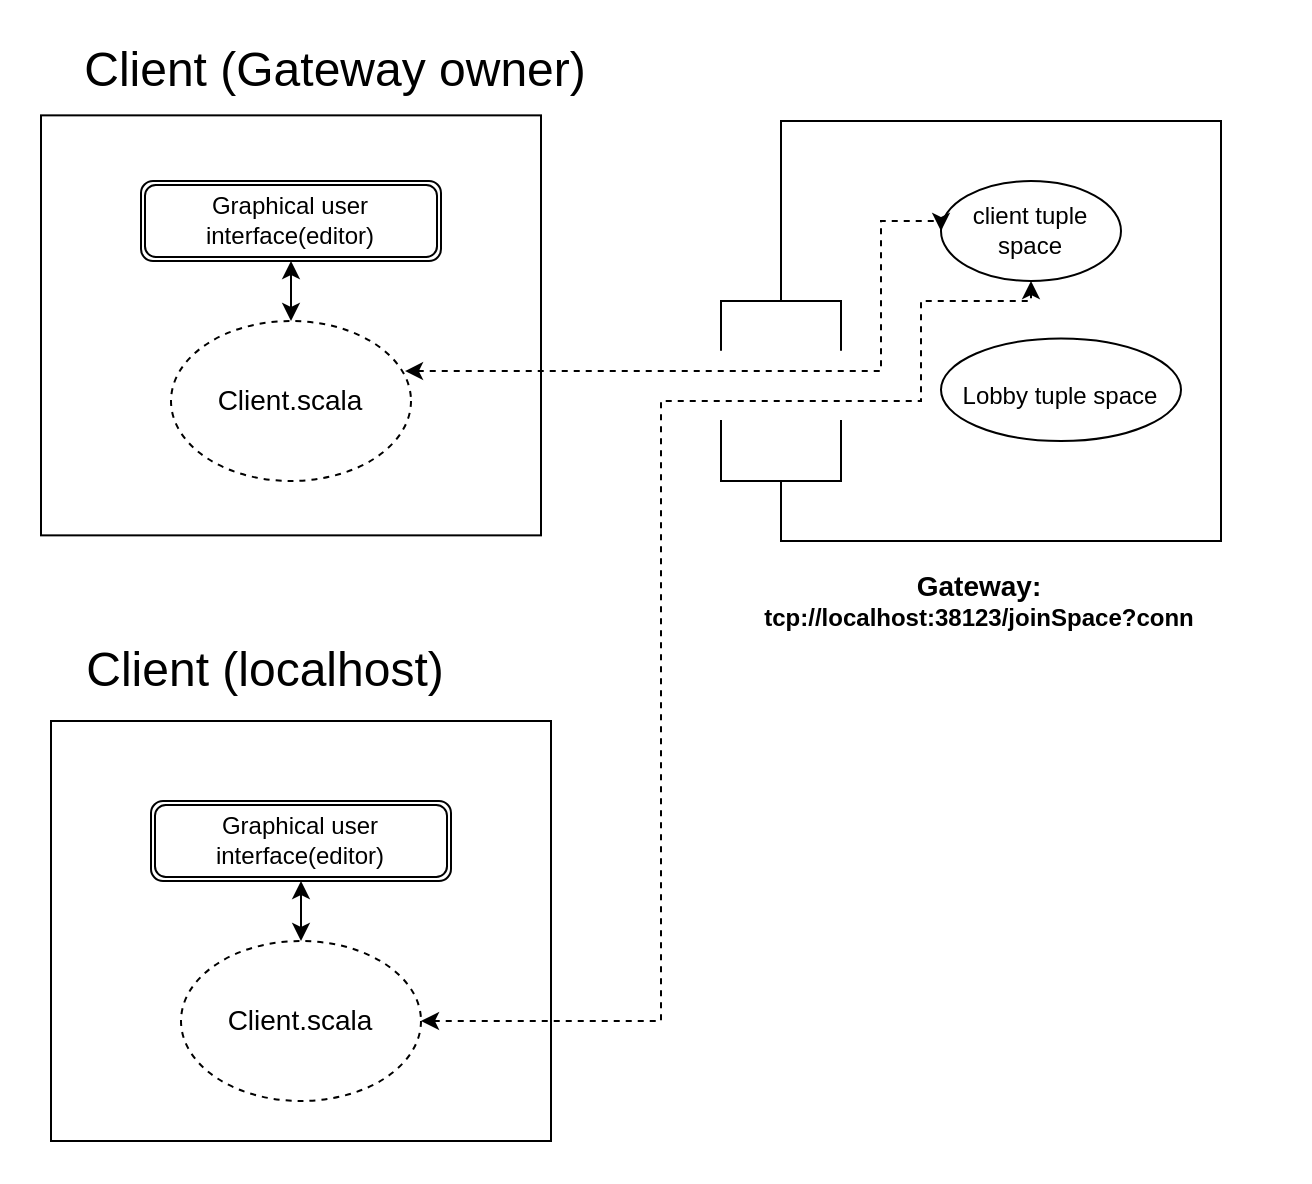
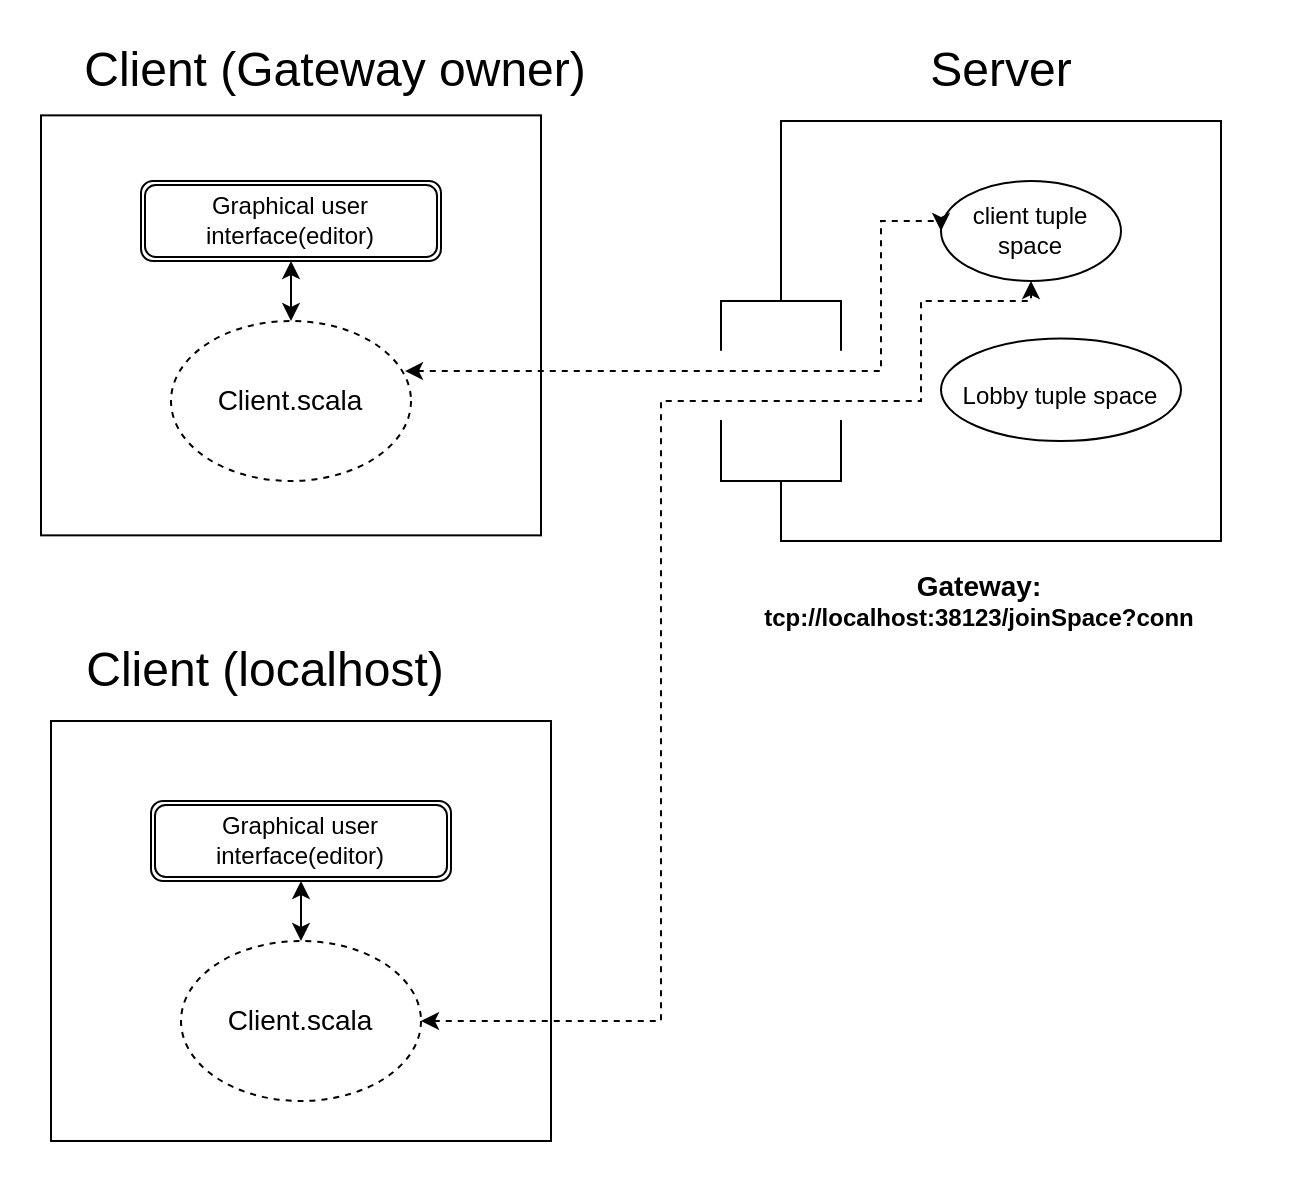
node "Server": added
